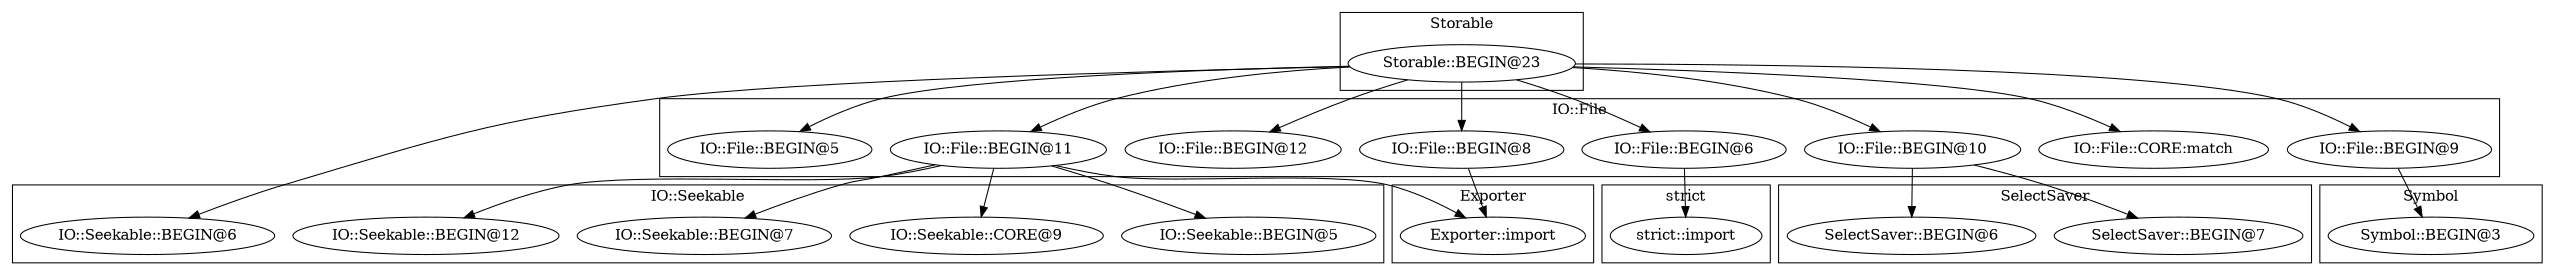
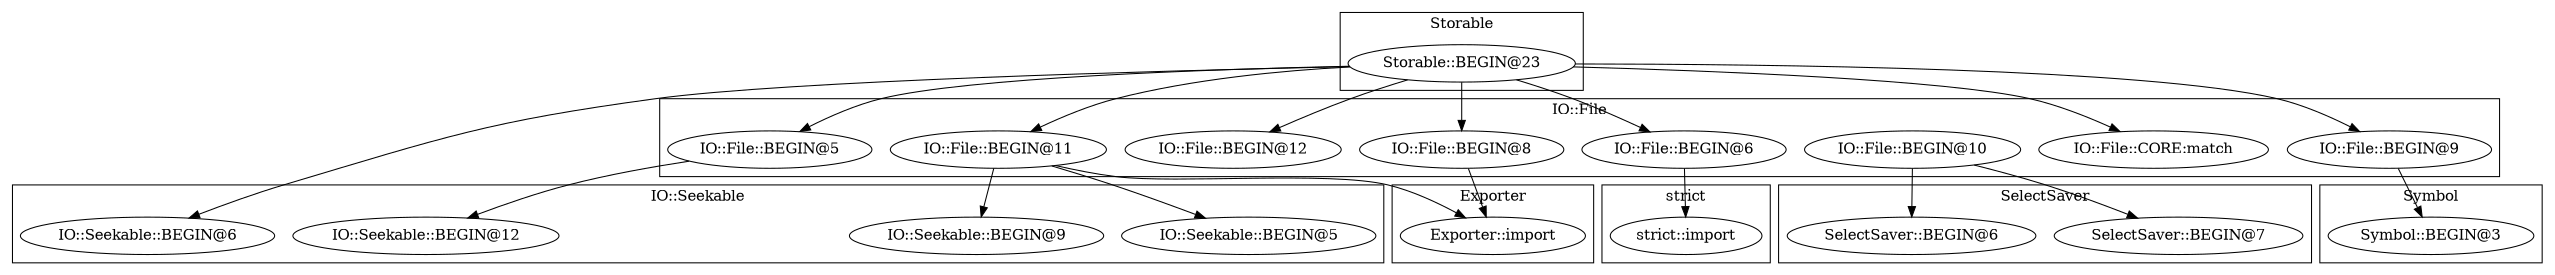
edge "Storable::BEGIN@23" -> "IO::File::BEGIN@10": removed
edge "IO::File::BEGIN@11" -> "IO::Seekable::BEGIN@12": now "IO::File::BEGIN@5" -> "IO::Seekable::BEGIN@12"
node "IO::Seekable::BEGIN@7": removed
node "IO::Seekable::CORE@9": label "IO::Seekable::CORE@9" -> "IO::Seekable::BEGIN@9"
